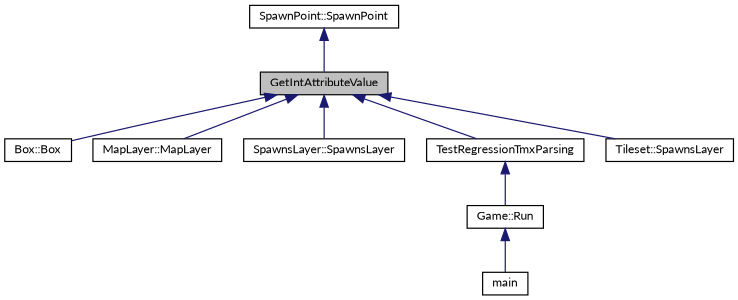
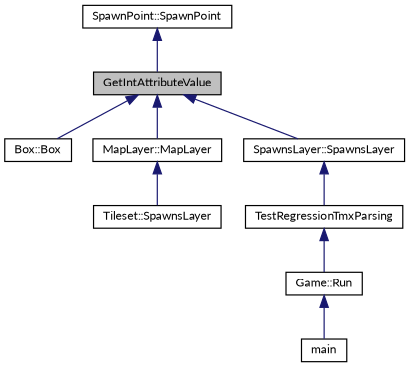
edge "Tileset::SpawnsLayer" -> "GetIntAttributeValue": now "Tileset::SpawnsLayer" -> "MapLayer::MapLayer"
edge "TestRegressionTmxParsing" -> "GetIntAttributeValue": now "TestRegressionTmxParsing" -> "SpawnsLayer::SpawnsLayer"
